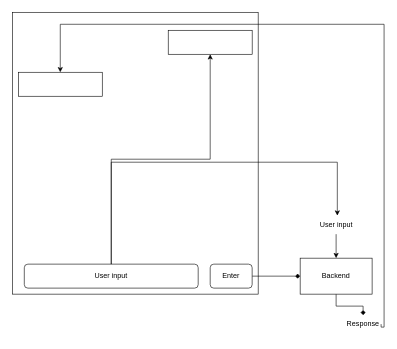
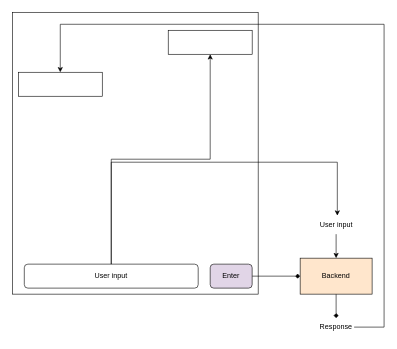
node "Enter": fillcolor #ffffff -> #e1d5e7
node "Backend": fillcolor #ffffff -> #ffe6cc
node "Response": moved (363, 324) -> (336, 327)
